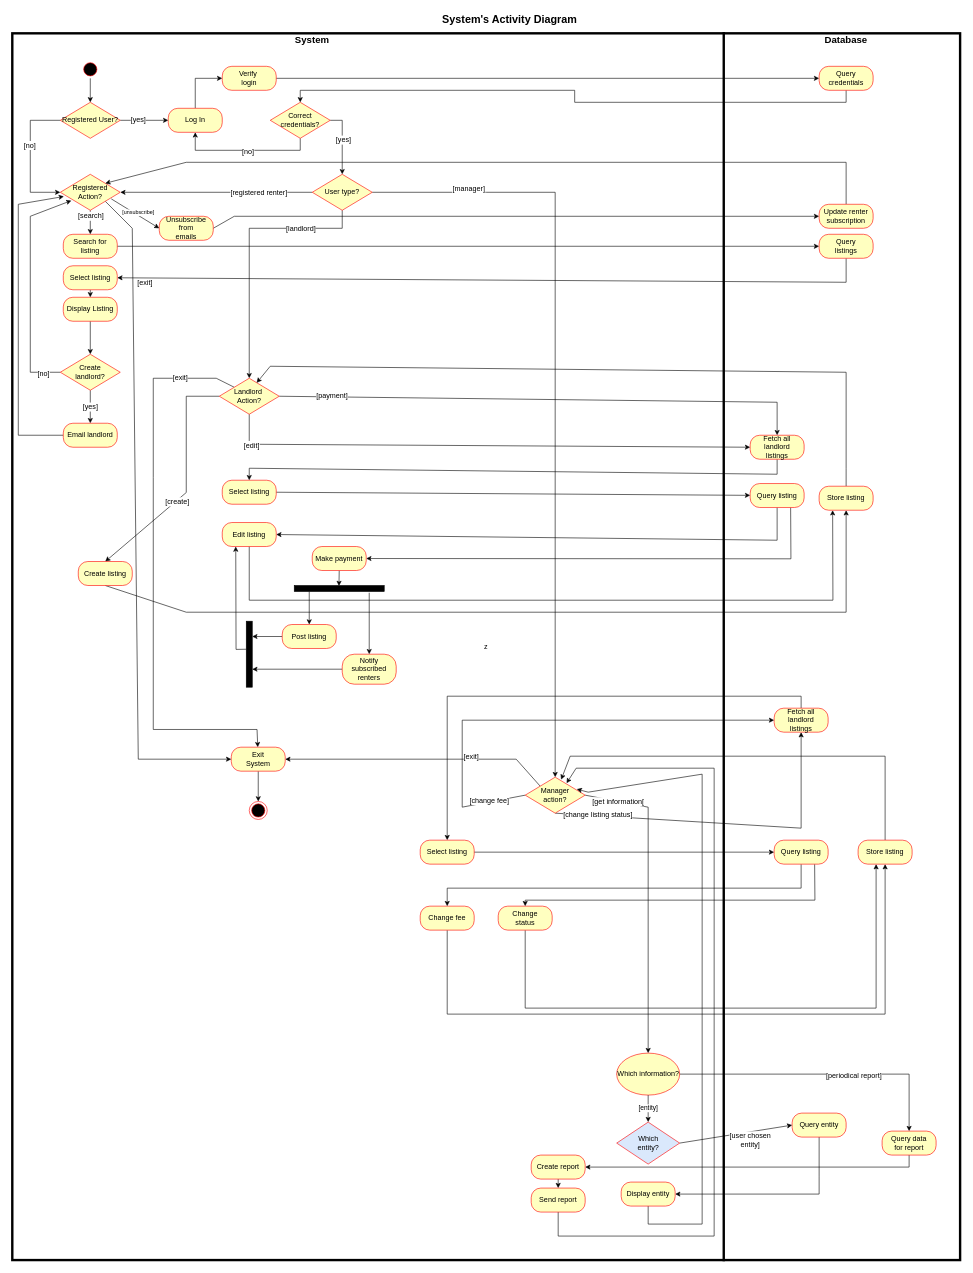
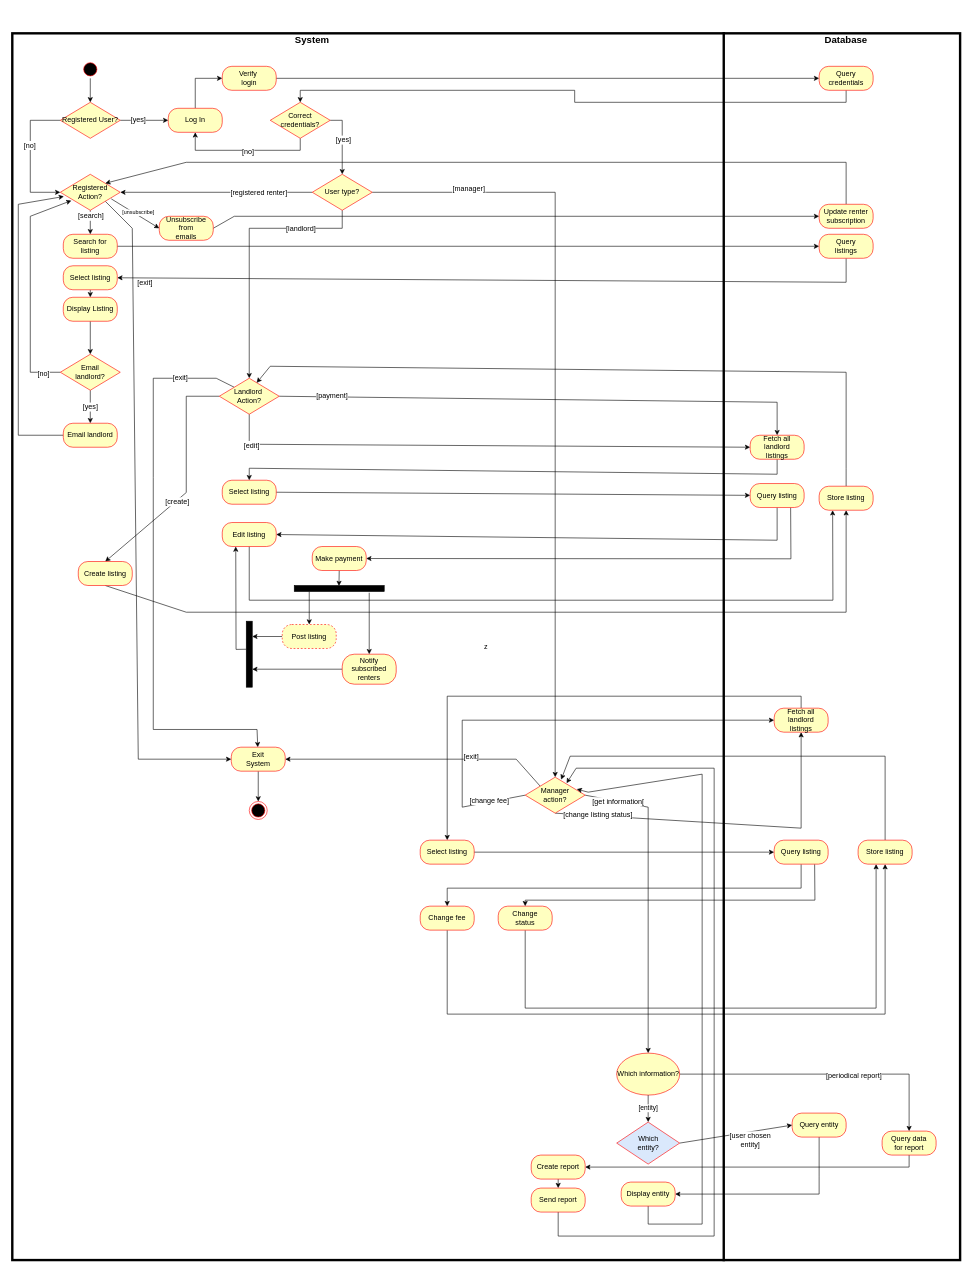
node "System's Activity Diagram": removed
node "Create landlord?": label "Create landlord?" -> "Email landlord?"
node "Post listing": style solid -> dashed
